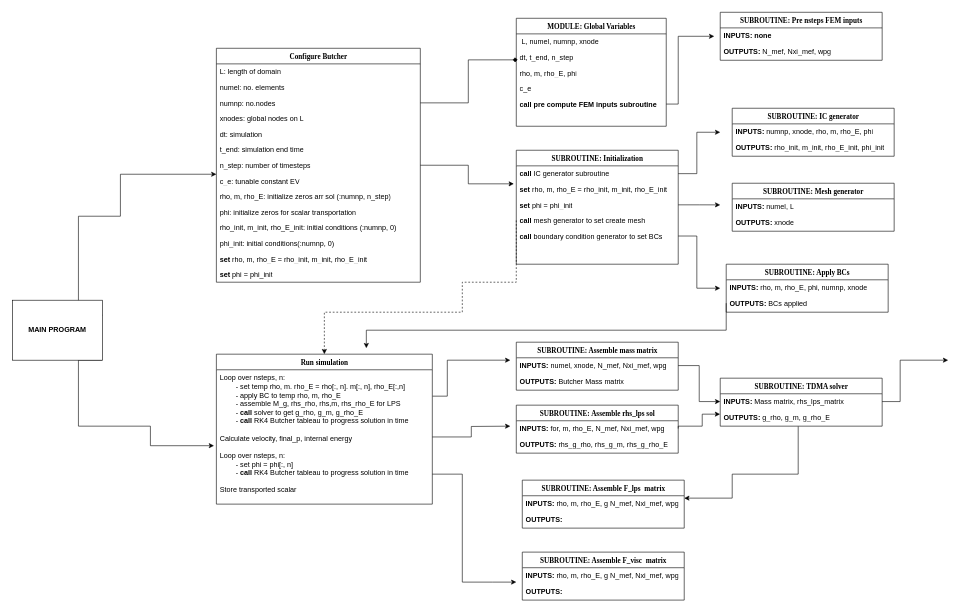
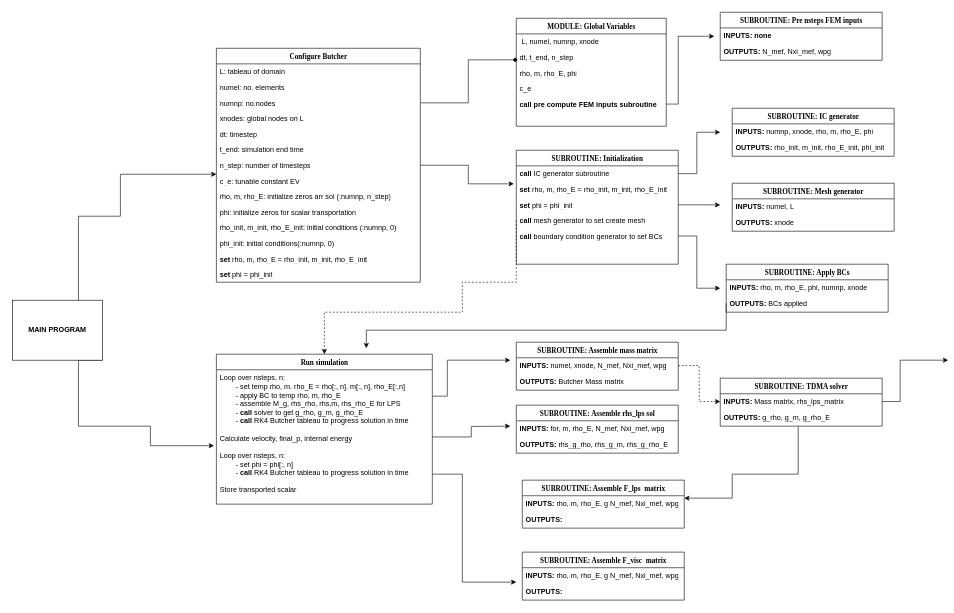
node "L: length of domain": label "L: length of domain" -> "L: tableau of domain"
node "dt: simulation": label "dt: simulation" -> "dt: timestep"
edge "INPUTS: numel, xnode, N_mef, Nxi_mef, wpg" -> "INPUTS: Mass matrix, rhs_lps_matrix": style solid -> dashed
edge "INPUTS: for, m, rho_E, N_mef, Nxi_mef, wpg" -> "OUTPUTS: g_rho, g_m, g_rho_E": removed
